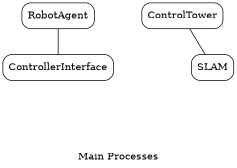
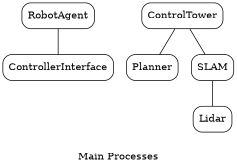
node "Planner": added
node "Lidar": added
